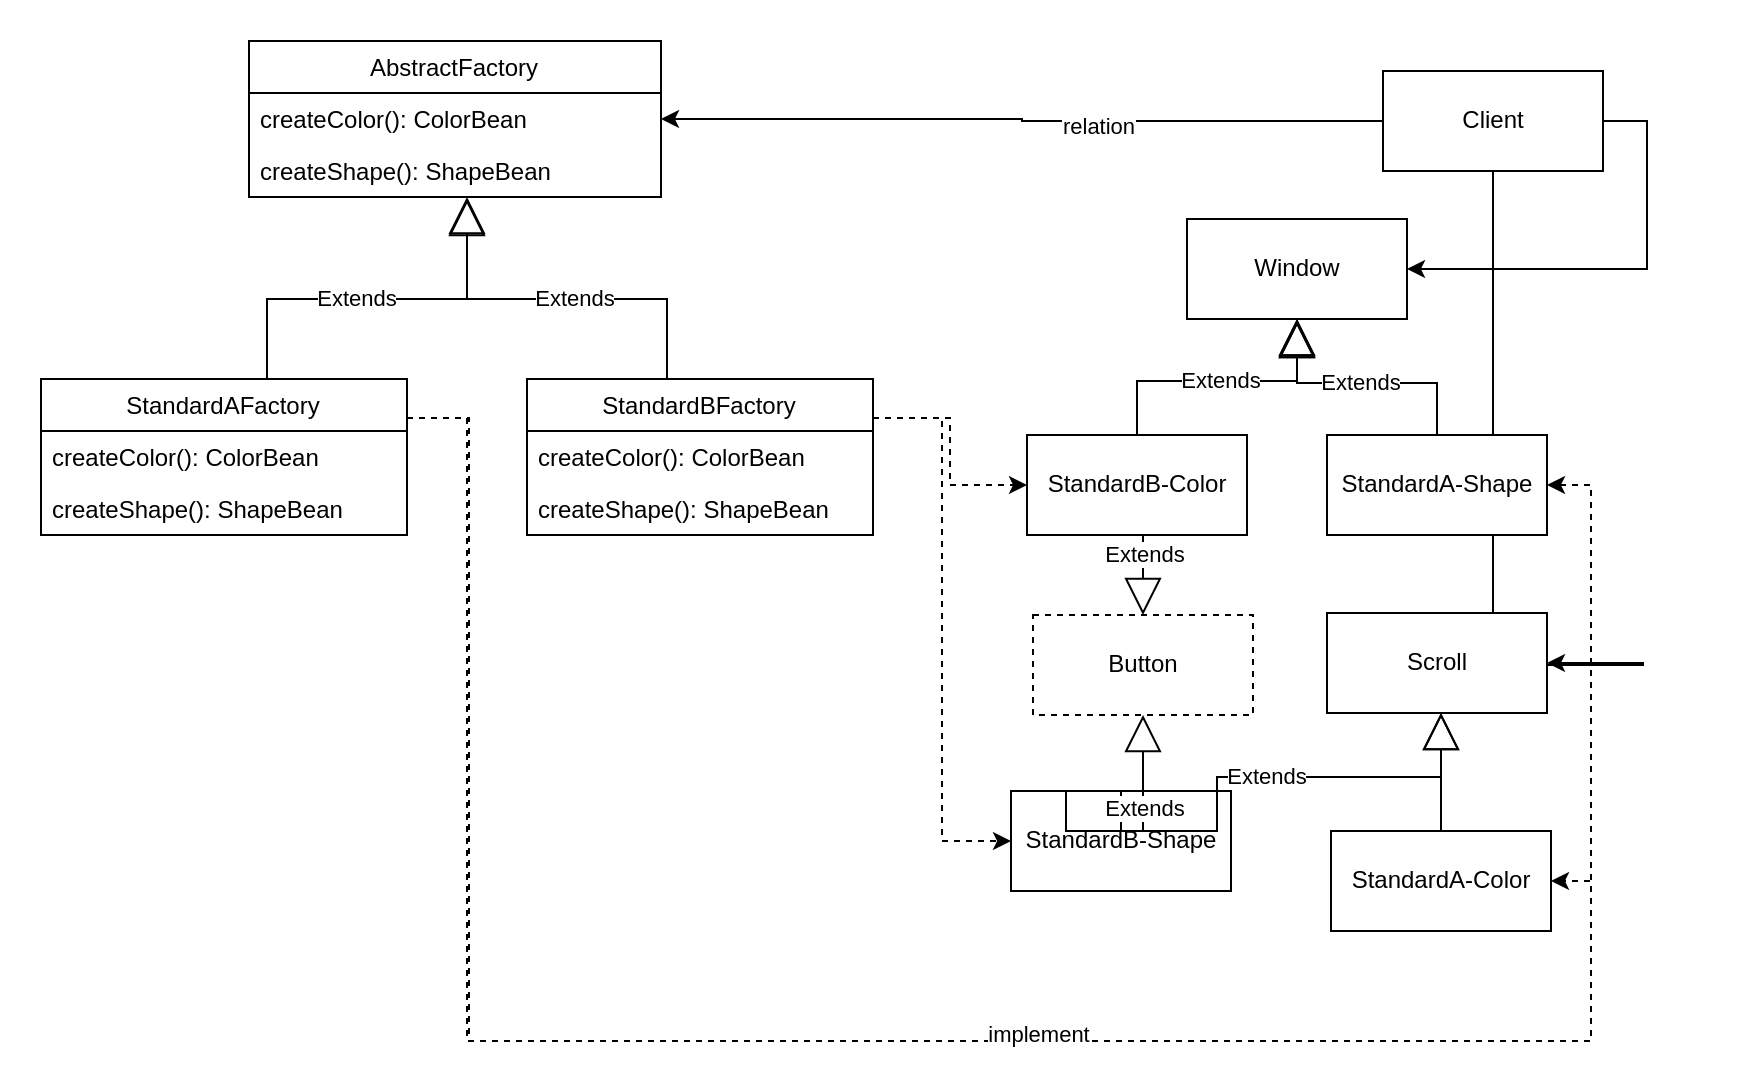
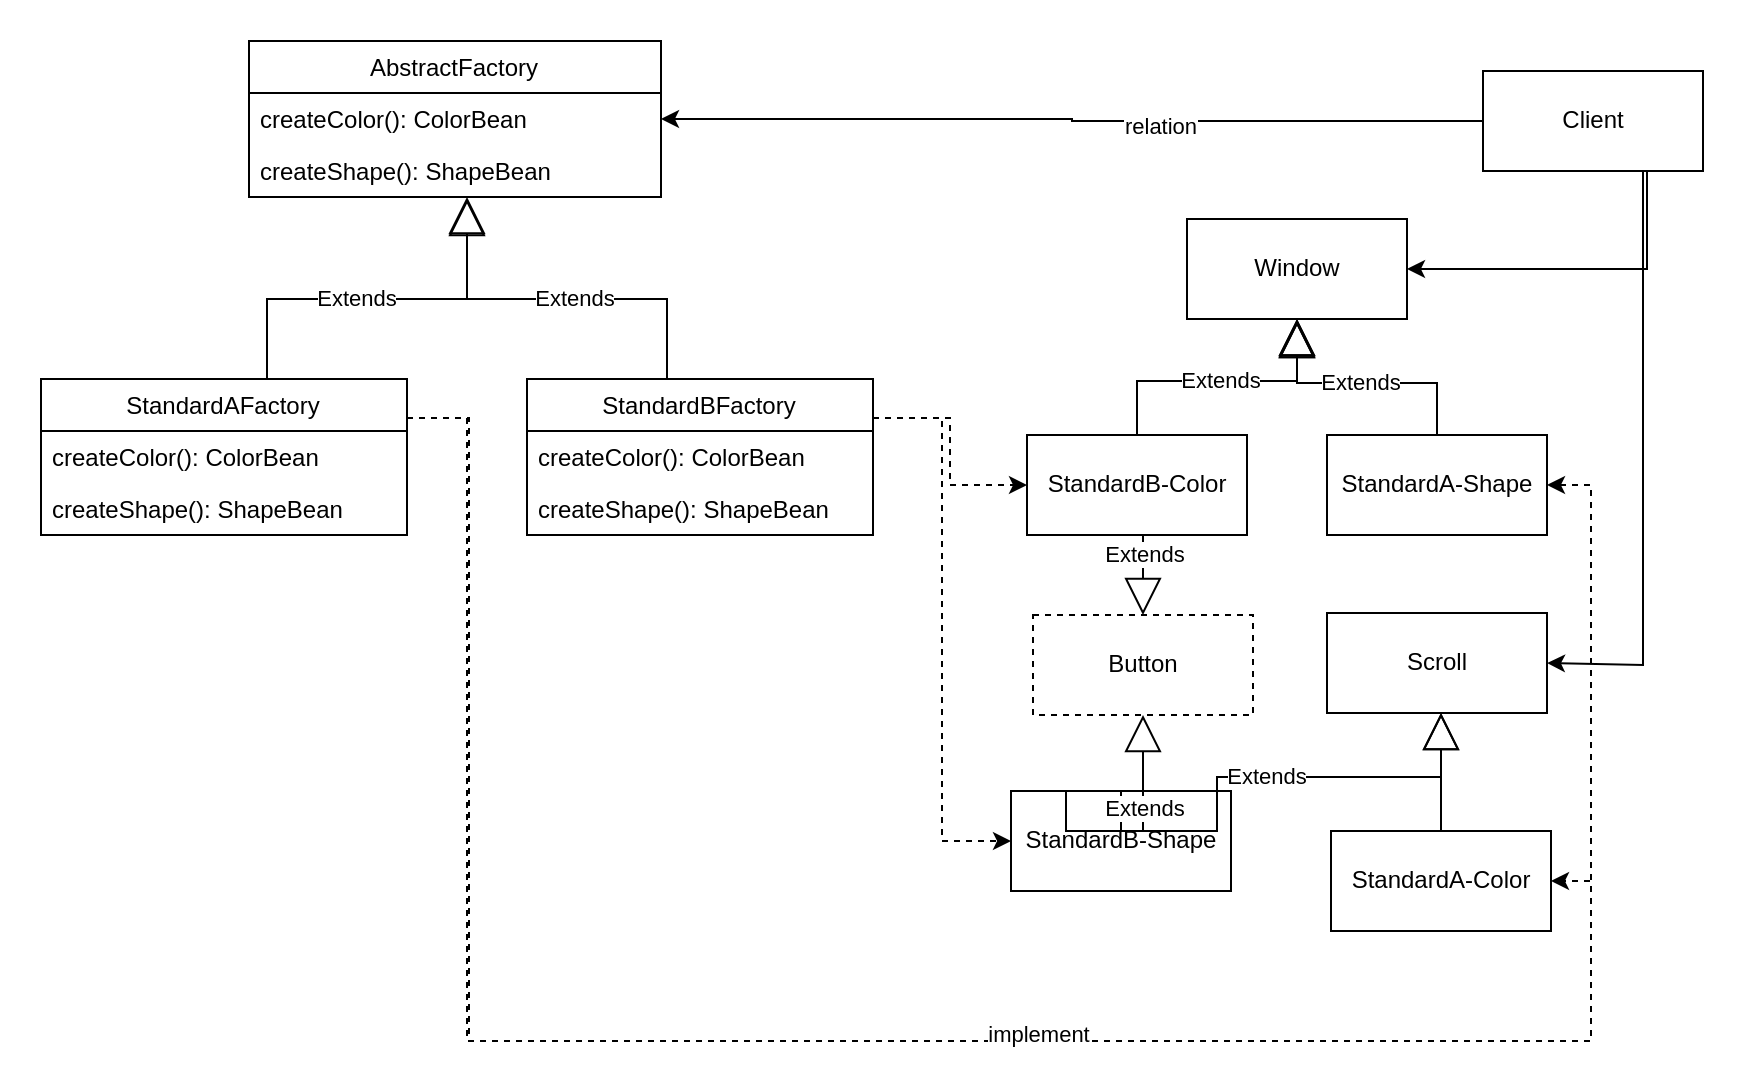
node "Client": moved (1493, 121) -> (1593, 121)
